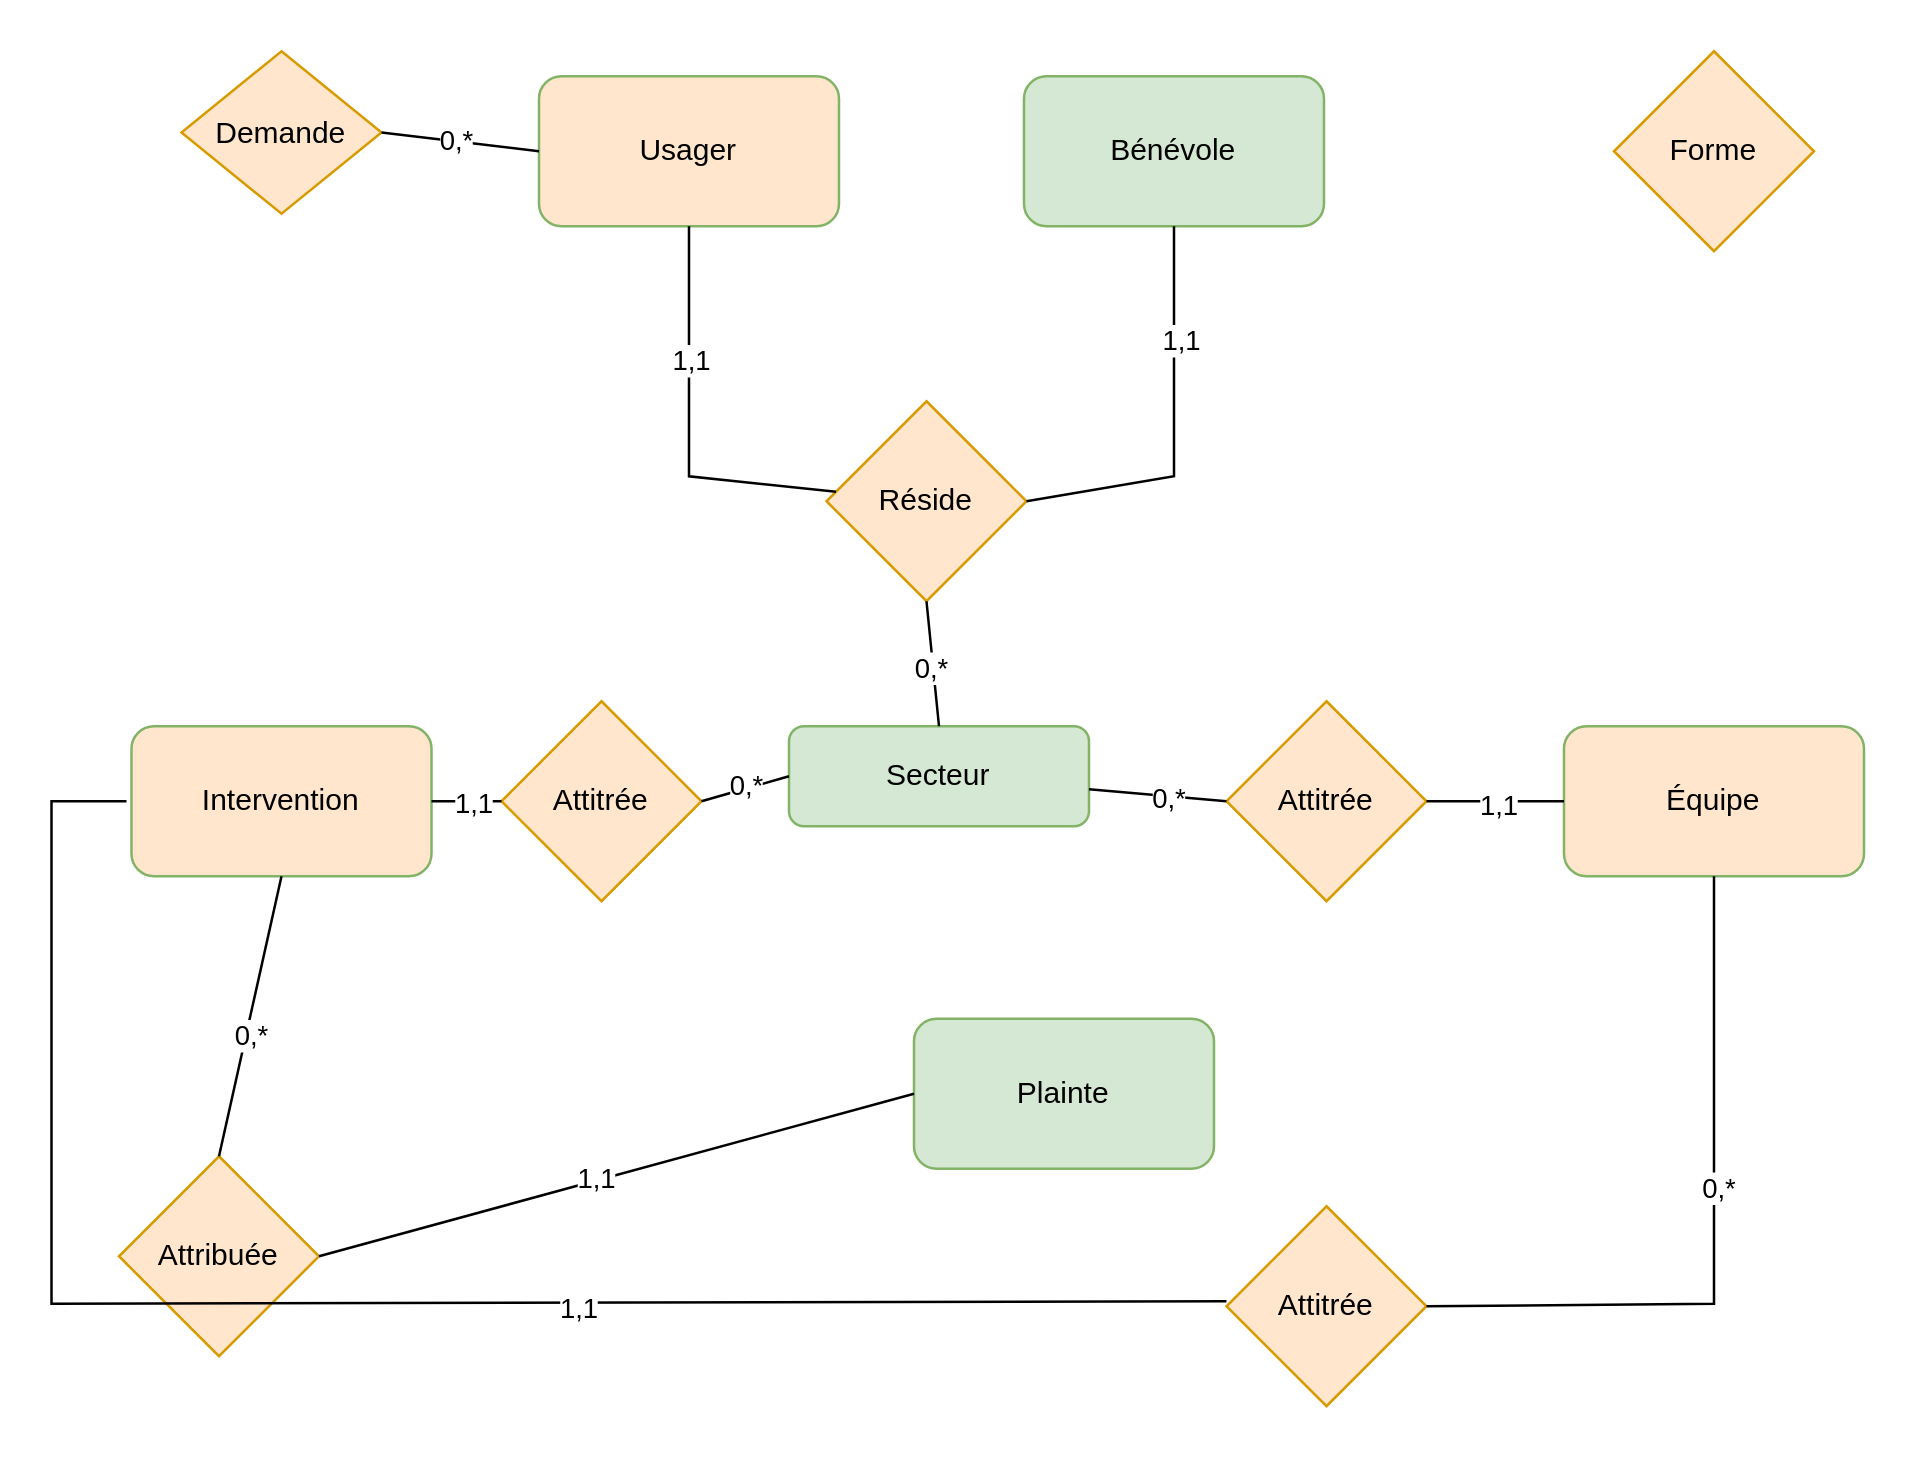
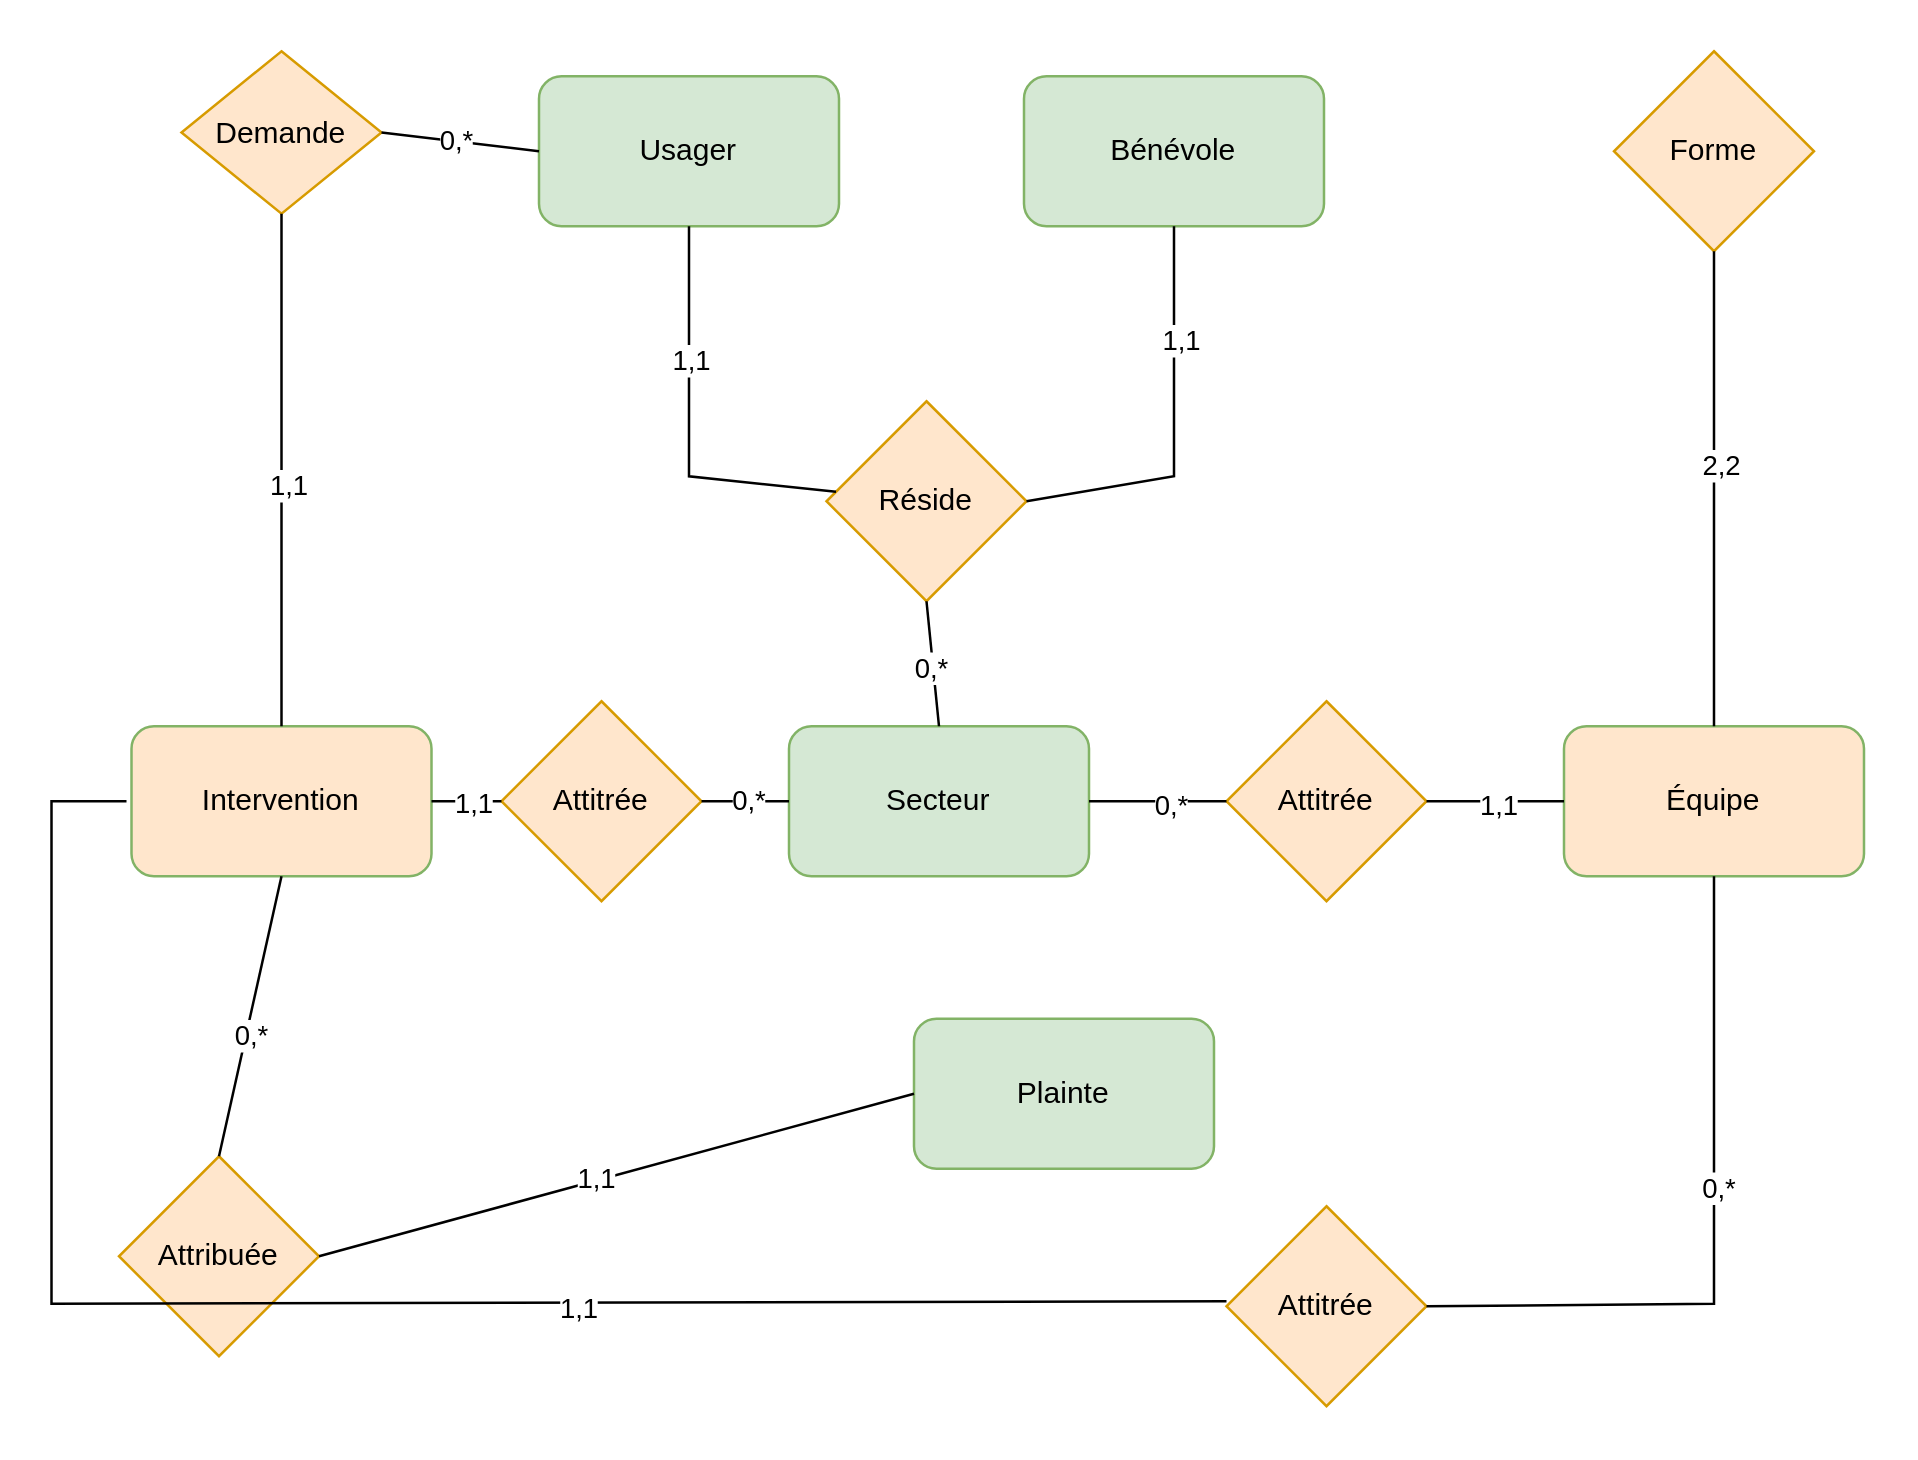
node "Usager": fillcolor #ffe6cc -> #d5e8d4
edge "Demande" -- "Intervention": added, label "1,1"
edge "Forme" -- "Équipe": added, label "2,2"
node "Secteur": size 300x100 -> 300x150
